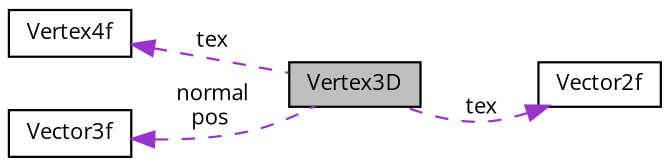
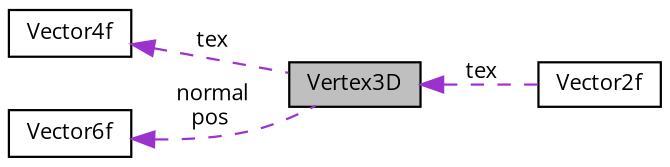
node "Vertex4f": label "Vertex4f" -> "Vector4f"
edge "Vertex3D" -> "Vector2f": reversed
node "Vector3f": label "Vector3f" -> "Vector6f"
